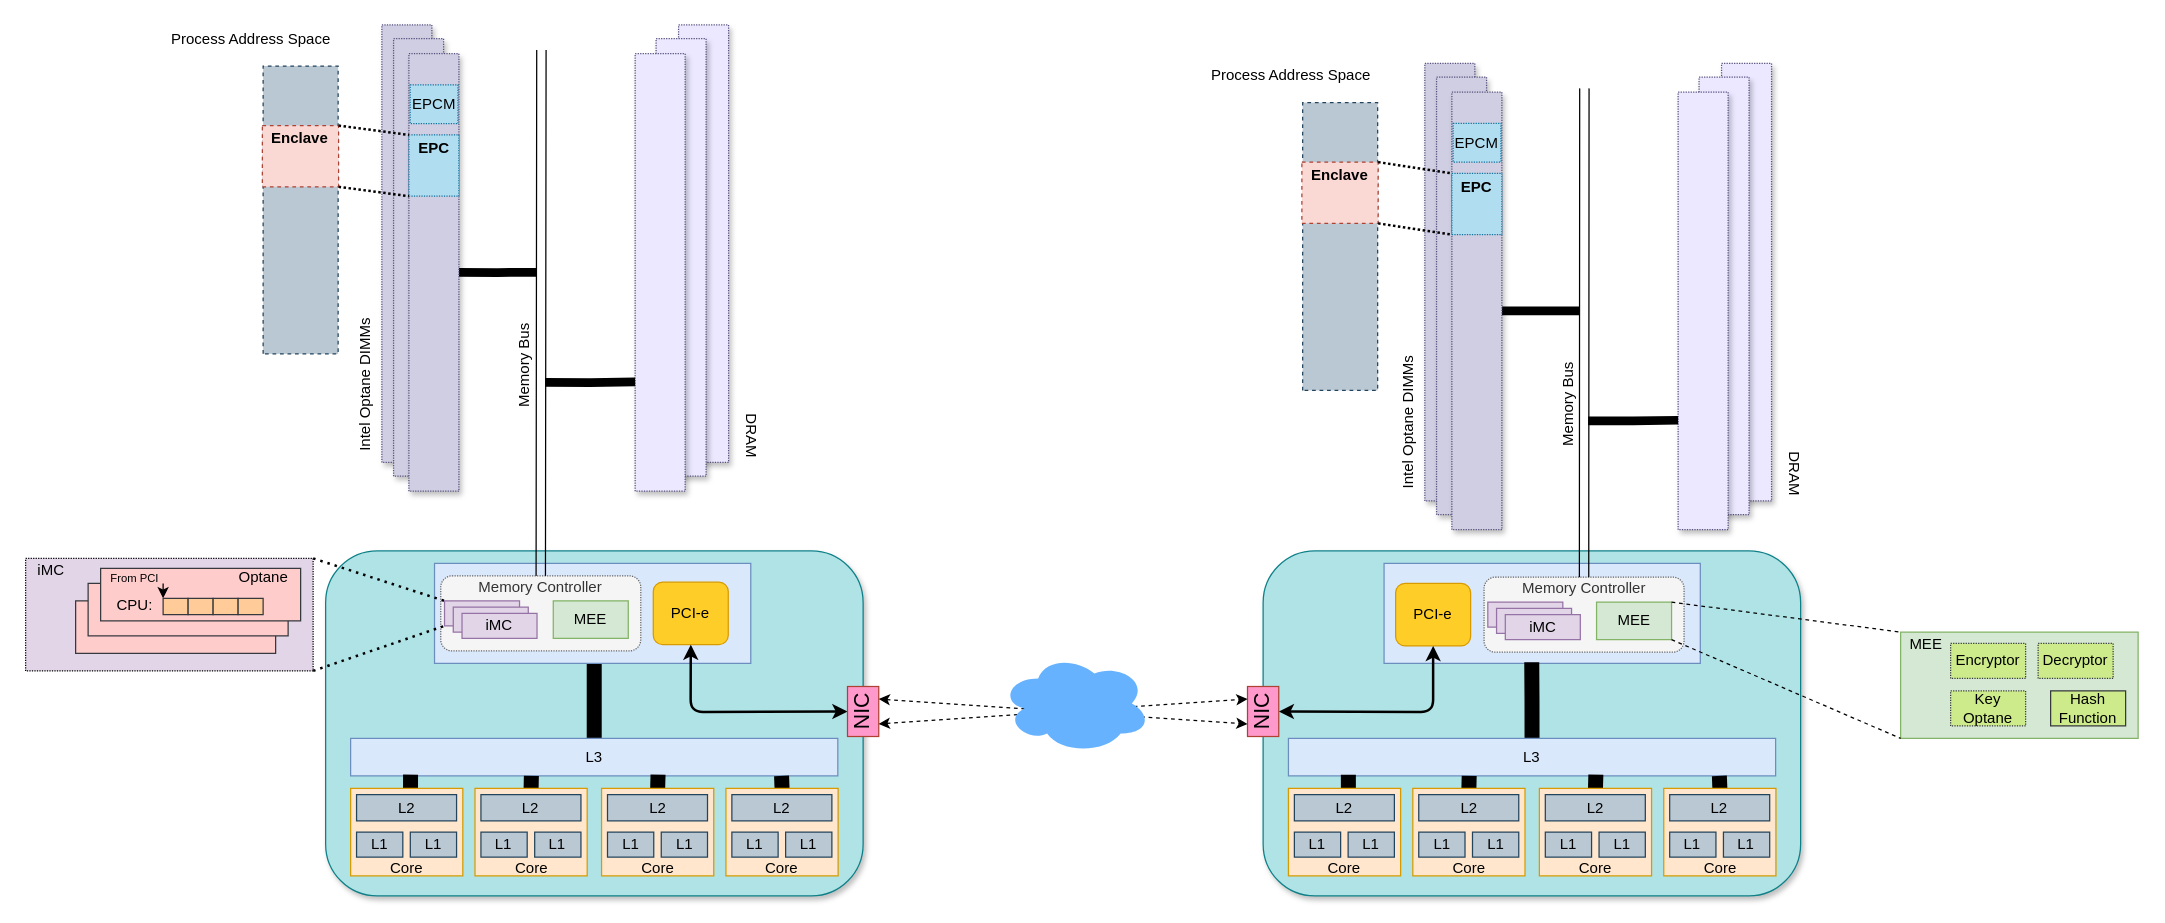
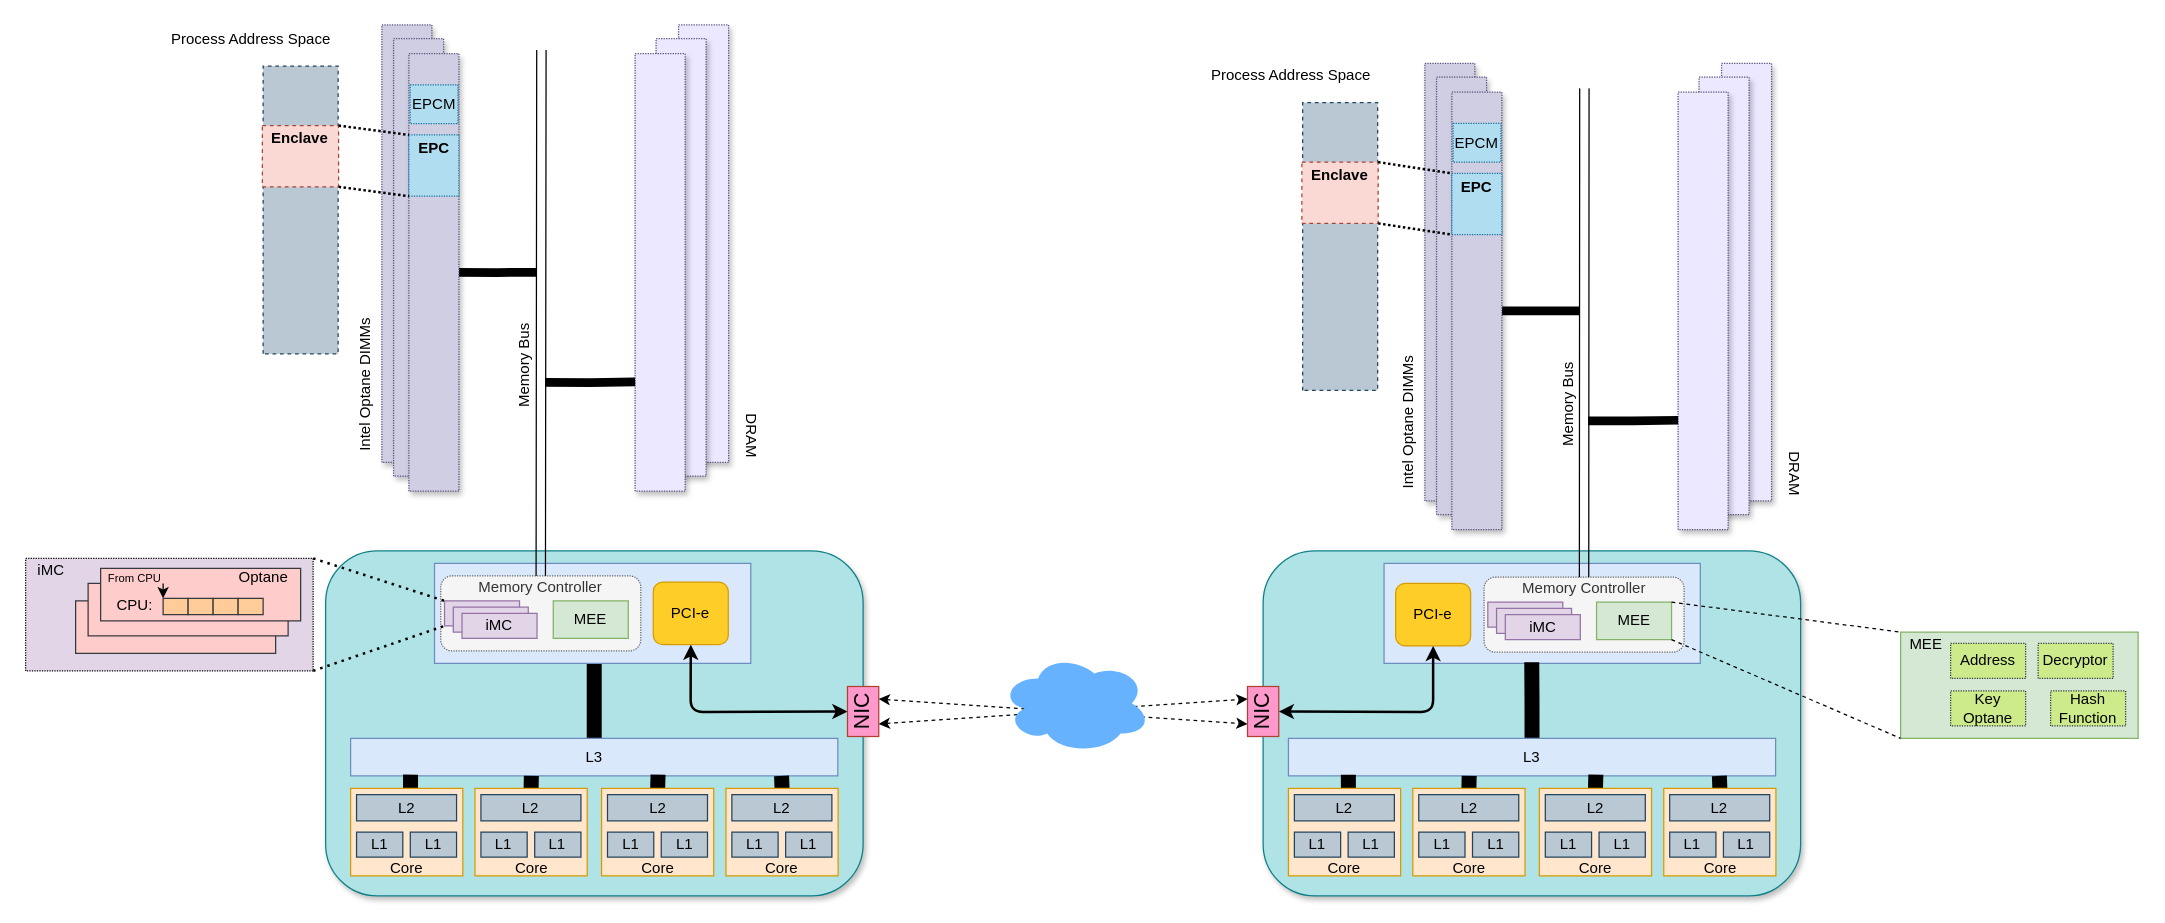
node "From PCI": label "From PCI" -> "From CPU"
node "Encryptor": label "Encryptor" -> "Address"
node "Hash Function": style solid -> dashed
